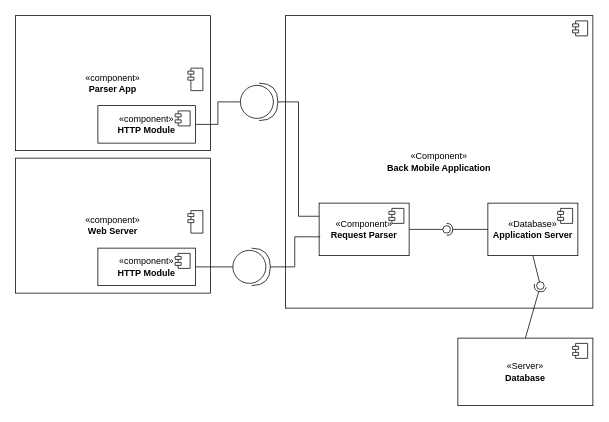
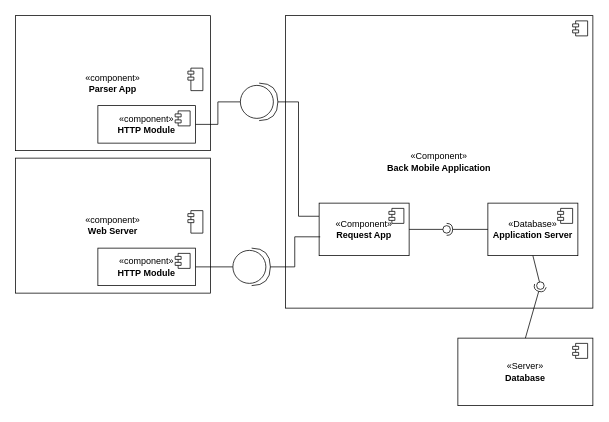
node "«Component» Request Parser": label "«Component» Request Parser" -> "«Component» Request App"
